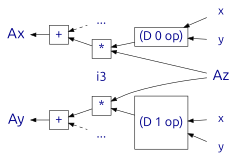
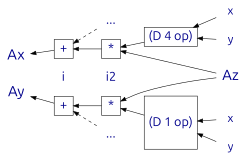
node "(D 0 op)": label "(D 0 op)" -> "(D 4 op)"
node "i": added
node "i3": label "i3" -> "i2"
